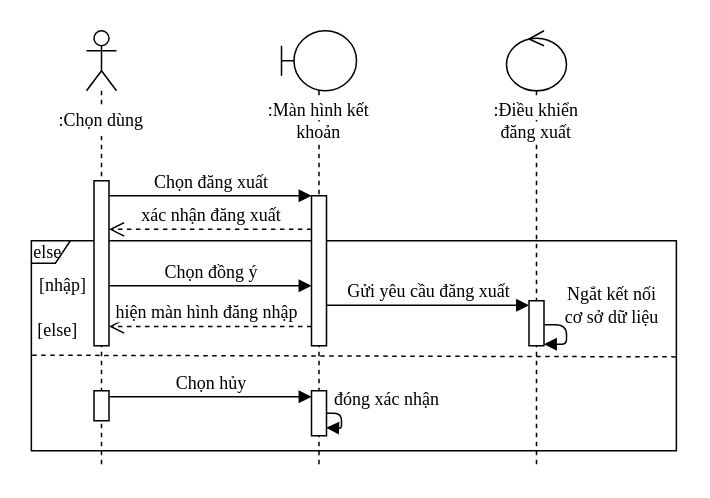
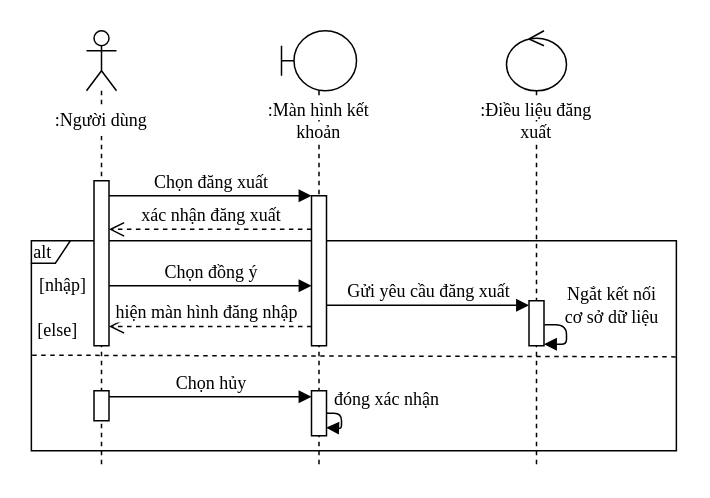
node ":Chọn dùng": label ":Chọn dùng" -> ":Người dùng"
node ":Điều khiển đăng xuất": label ":Điều khiển đăng xuất" -> ":Điều liệu đăng xuất"
node "else": label "else" -> "alt"
